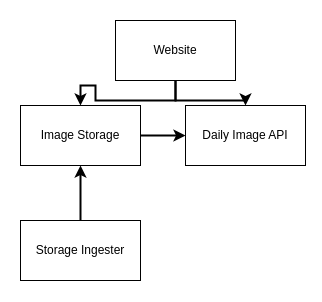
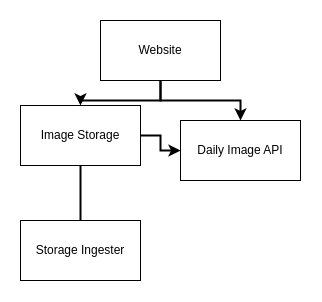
node "Website": moved (176, 51) -> (161, 51)
node "Daily Image API": moved (246, 136) -> (241, 151)
edge "Storage Ingester" -> "Image Storage": arrowhead classic -> none
